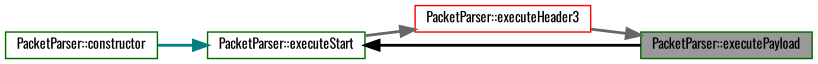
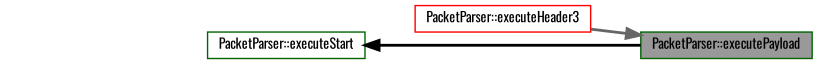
edge "PacketParser::executeStart" -> "PacketParser::executeHeader3": removed
node "PacketParser::constructor": removed
